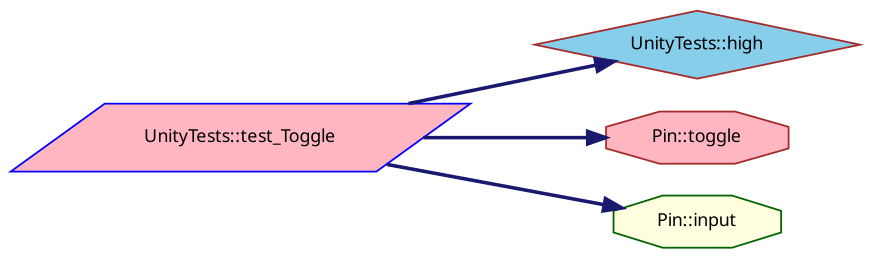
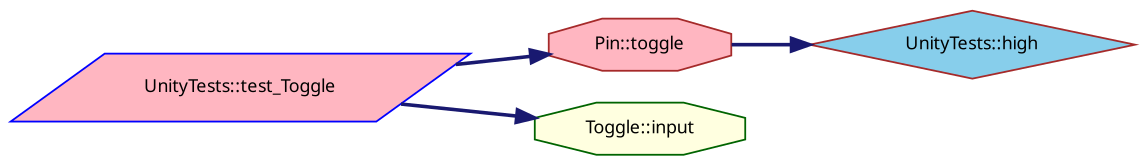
edge "UnityTests::test_Toggle" -> "UnityTests::high": now "Pin::toggle" -> "UnityTests::high"
node "Pin::input": label "Pin::input" -> "Toggle::input"
